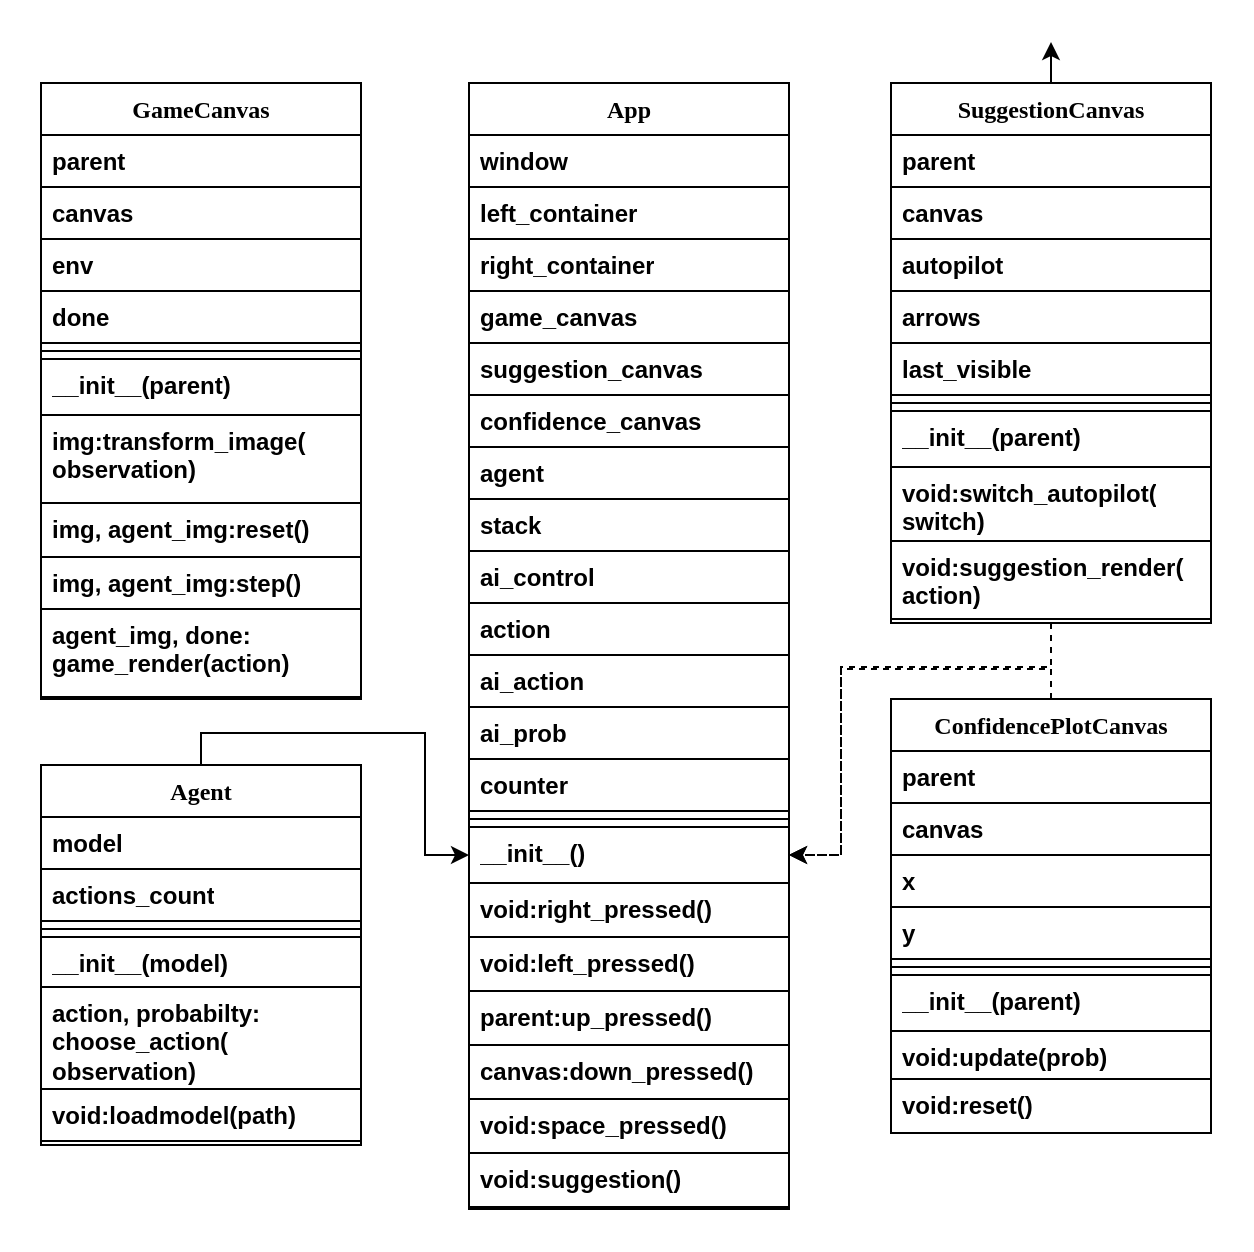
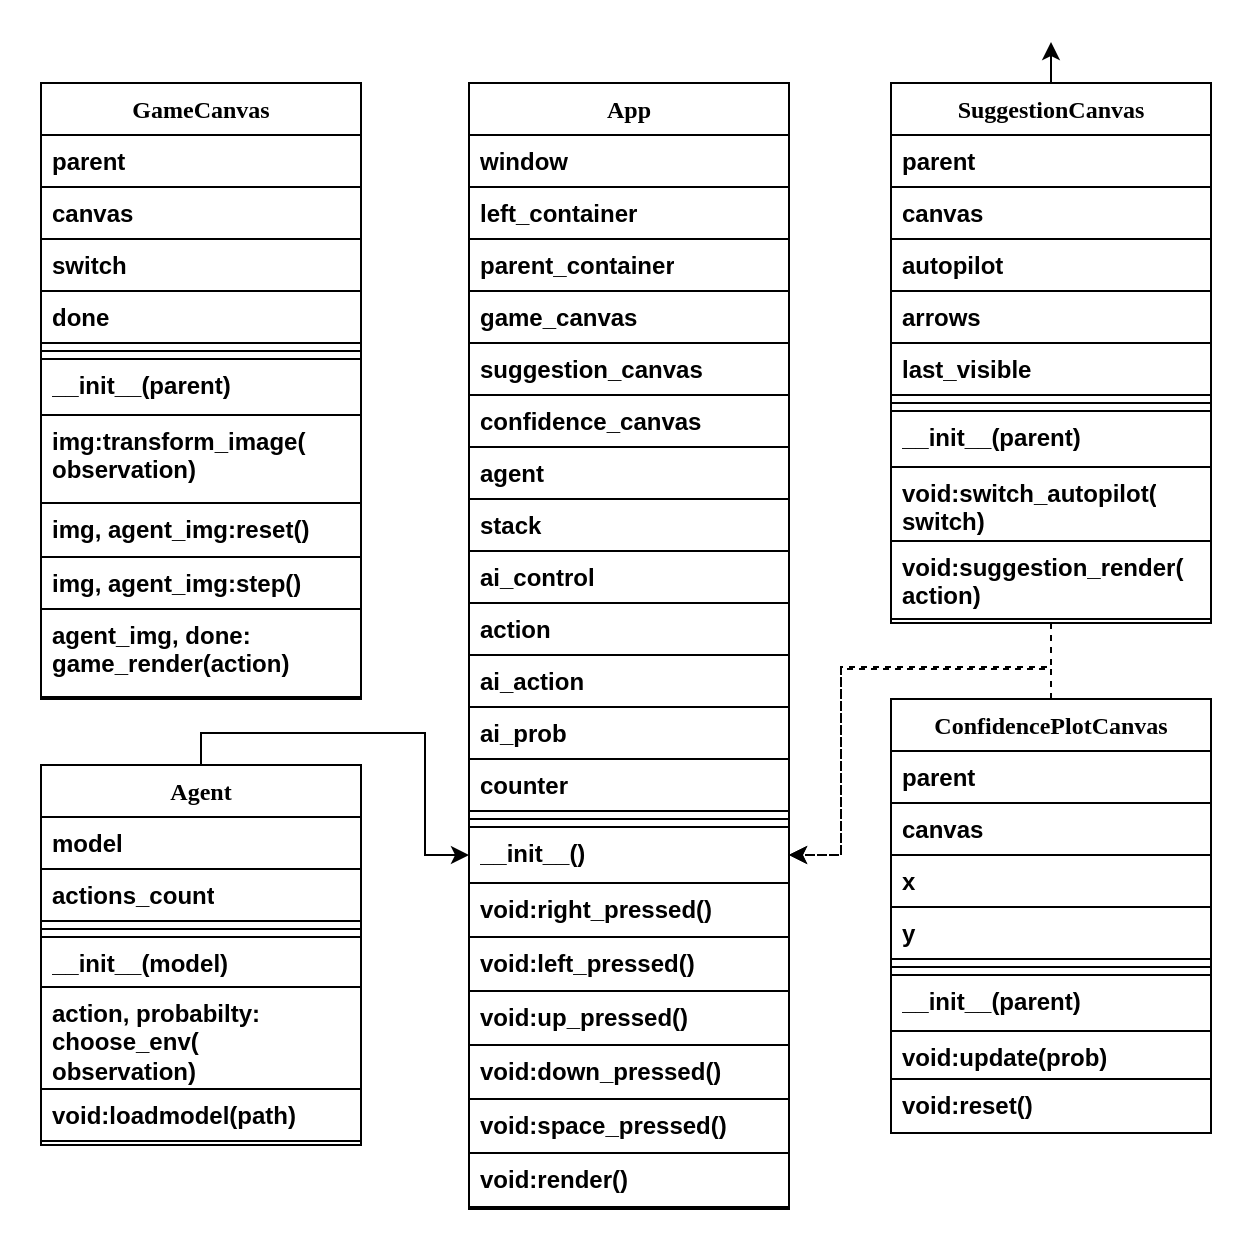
node "env": label "env" -> "switch"
node "right_container": label "right_container" -> "parent_container"
node "parent:up_pressed()": label "parent:up_pressed()" -> "void:up_pressed()"
node "action, probabilty: choose_action( observation)": label "action, probabilty: choose_action( observation)" -> "action, probabilty: choose_env( observation)"
node "canvas:down_pressed()": label "canvas:down_pressed()" -> "void:down_pressed()"
node "void:suggestion()": label "void:suggestion()" -> "void:render()"
